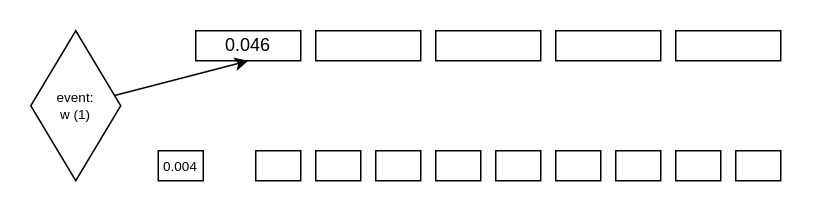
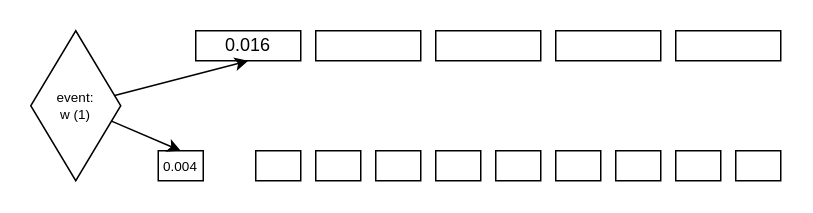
node "0.046": label "0.046" -> "0.016"
edge "event: w (1)" -> "0.004": added
